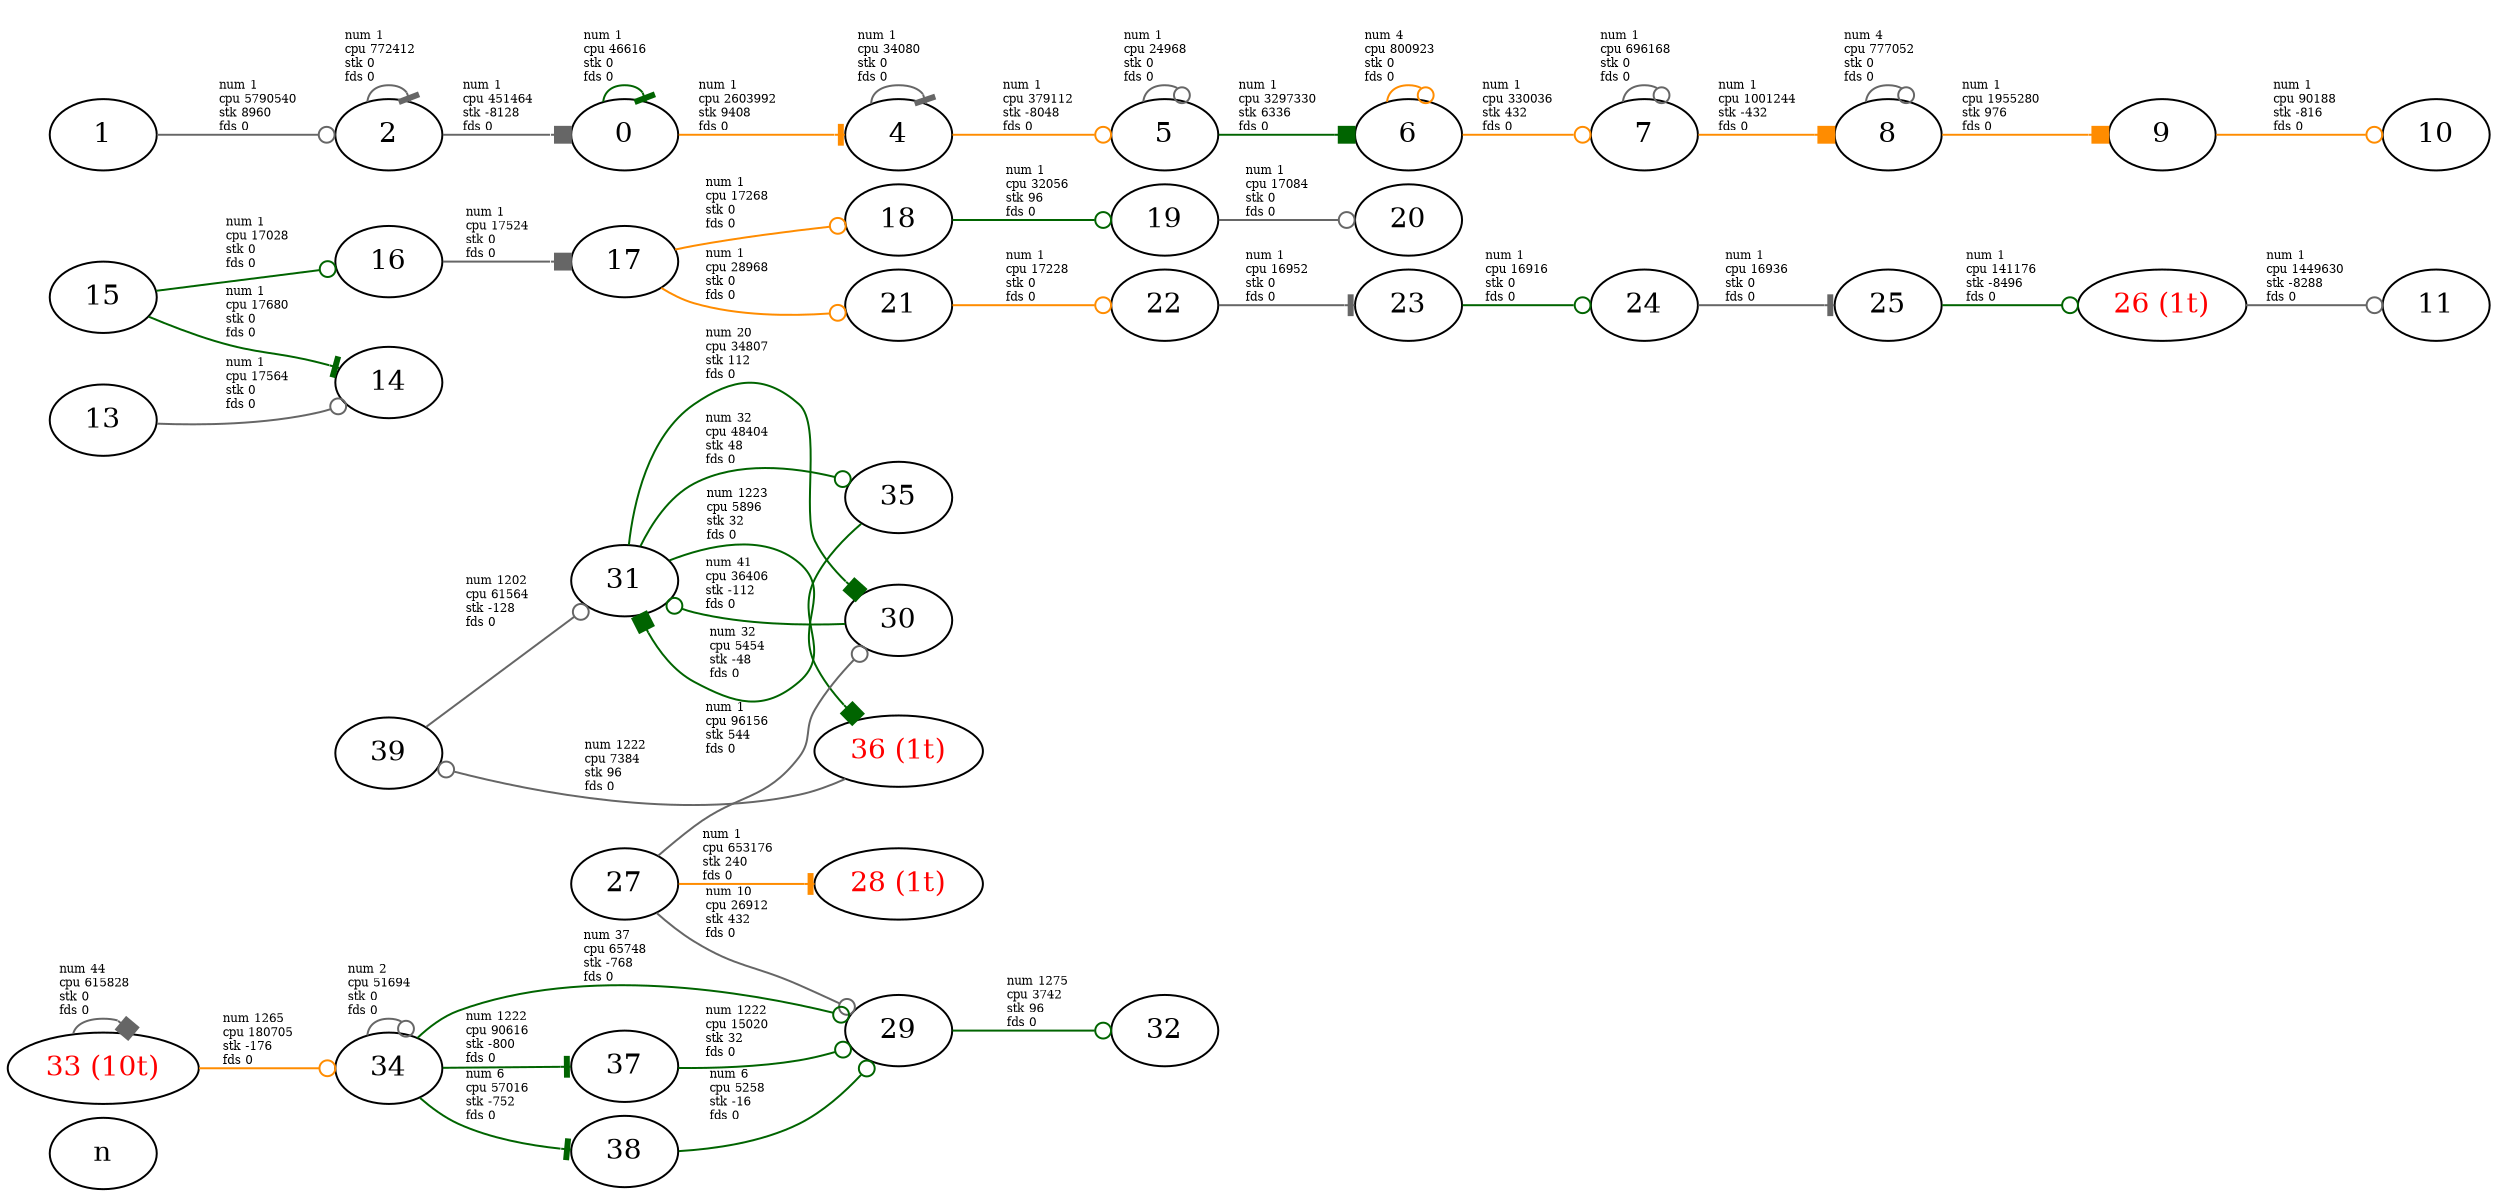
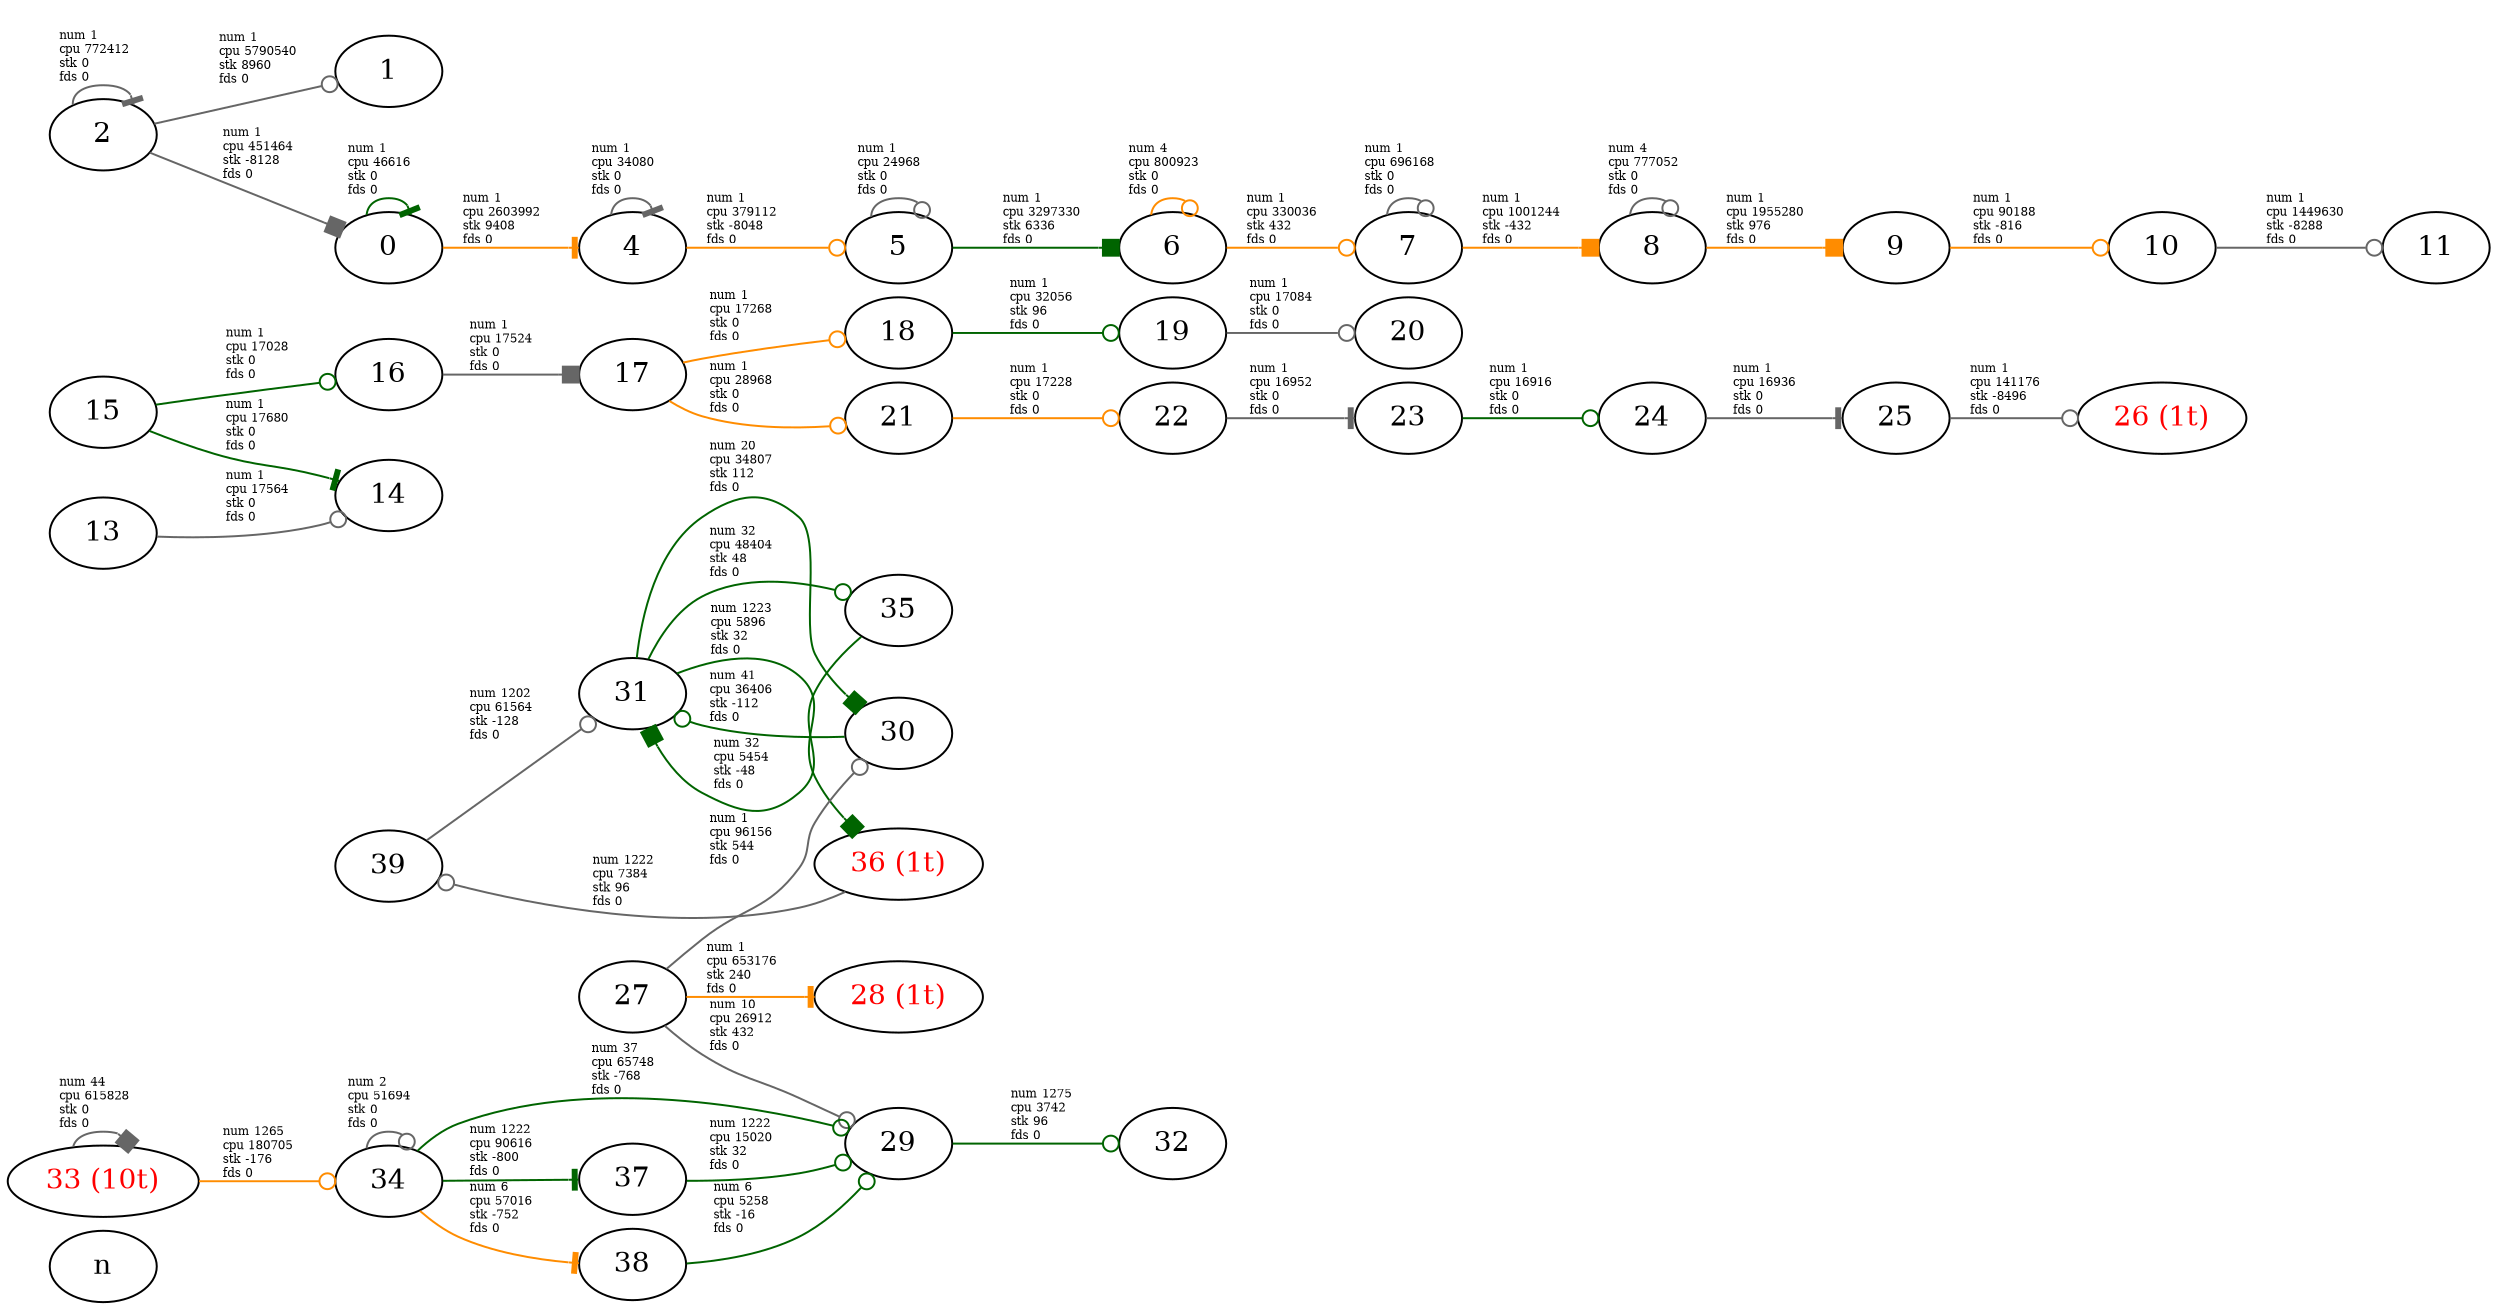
edge "1" -> "2": reversed
edge "25" -> "26 (1t)": color darkgreen -> gray40
edge "26 (1t)" -> "11": now "10" -> "11"
edge "34" -> "38": color darkgreen -> darkorange
